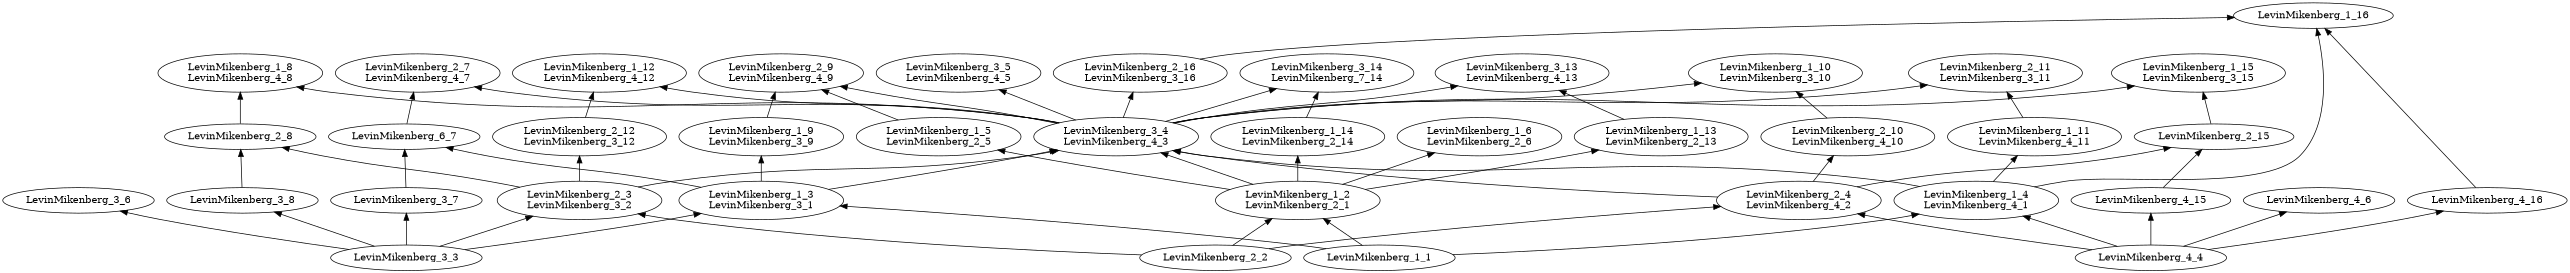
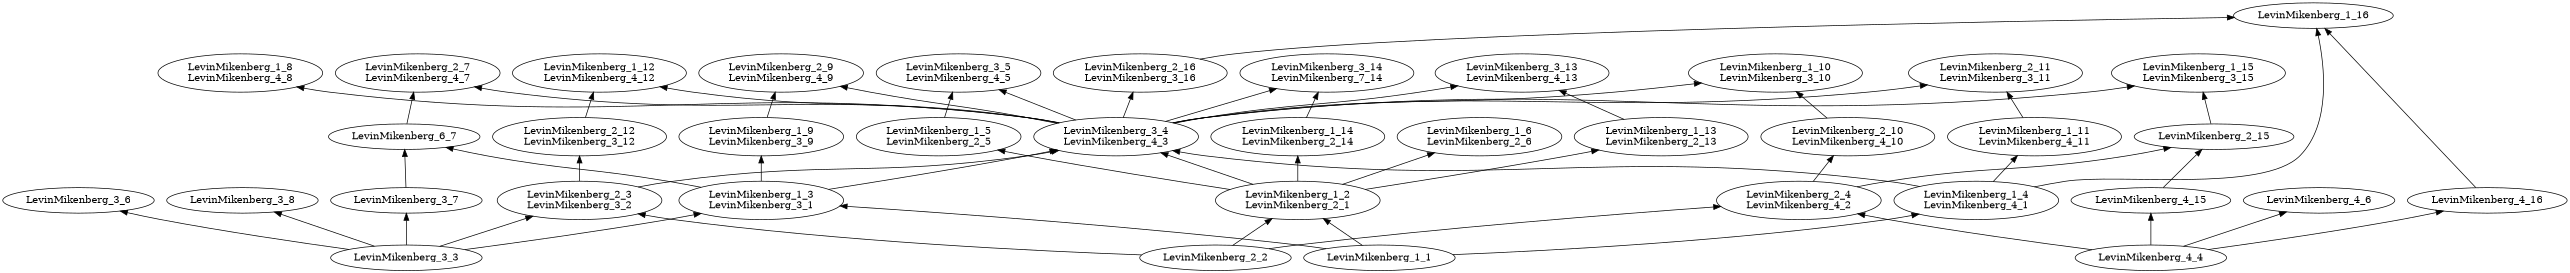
edge "LevinMikenberg_1_5 LevinMikenberg_2_5" -> "LevinMikenberg_2_9 LevinMikenberg_4_9": now "LevinMikenberg_1_5 LevinMikenberg_2_5" -> "LevinMikenberg_3_5 LevinMikenberg_4_5"
node "LevinMikenberg_2_8": removed
edge "LevinMikenberg_2_4 LevinMikenberg_4_2" -> "LevinMikenberg_3_4 LevinMikenberg_4_3": removed
edge "LevinMikenberg_4_4" -> "LevinMikenberg_1_4 LevinMikenberg_4_1": removed
